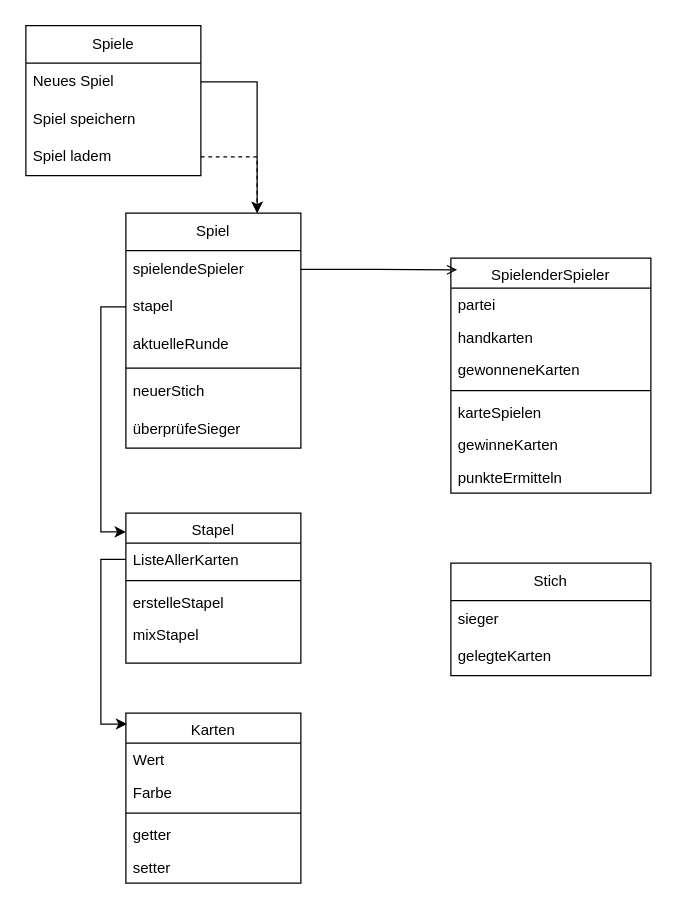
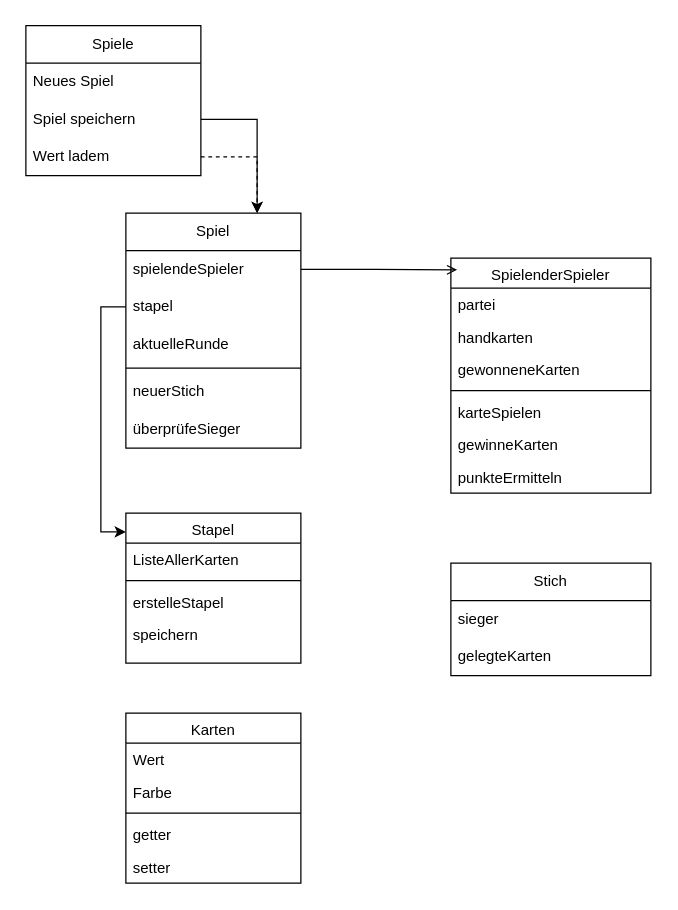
edge "Neues Spiel" -> "Spiel": removed
edge "Spiel speichern" -> "Spiel": added
node "Spiel ladem": label "Spiel ladem" -> "Wert ladem"
node "mixStapel": label "mixStapel" -> "speichern"
edge "ListeAllerKarten" -> "Karten": removed
